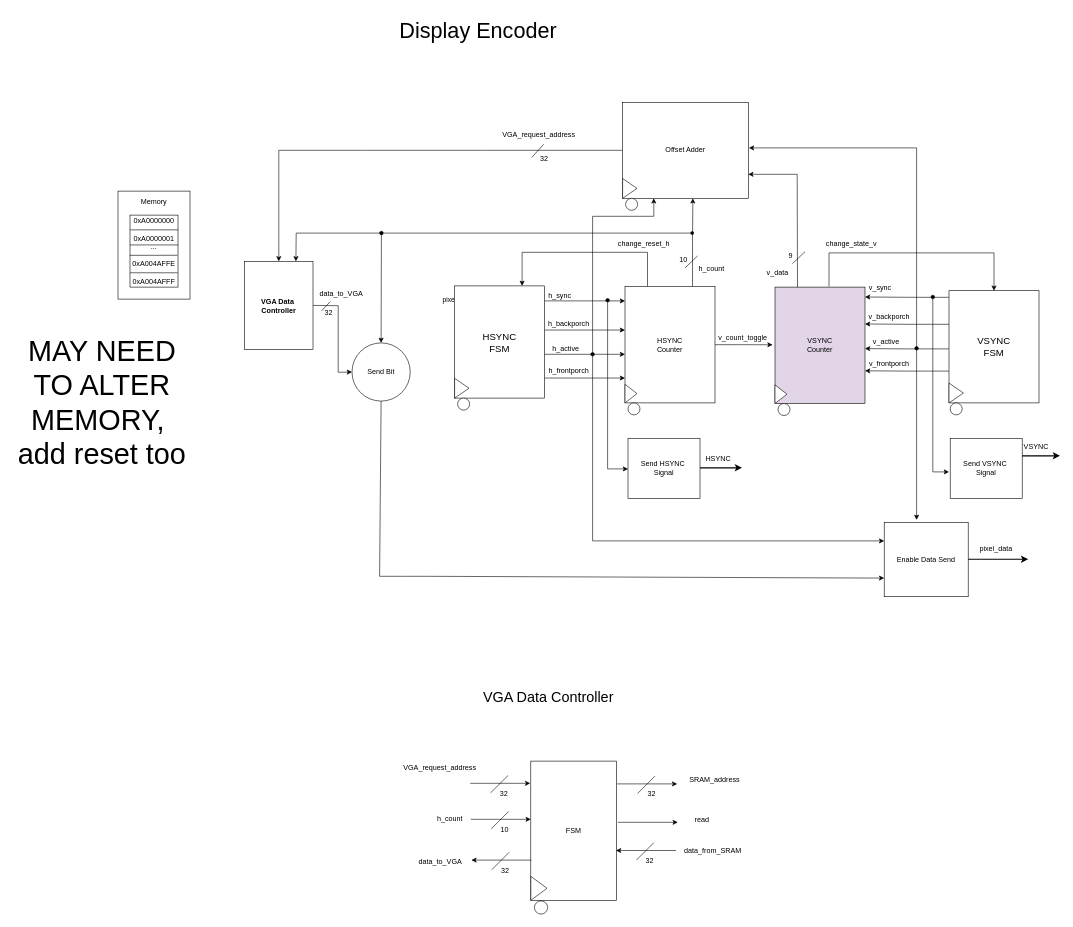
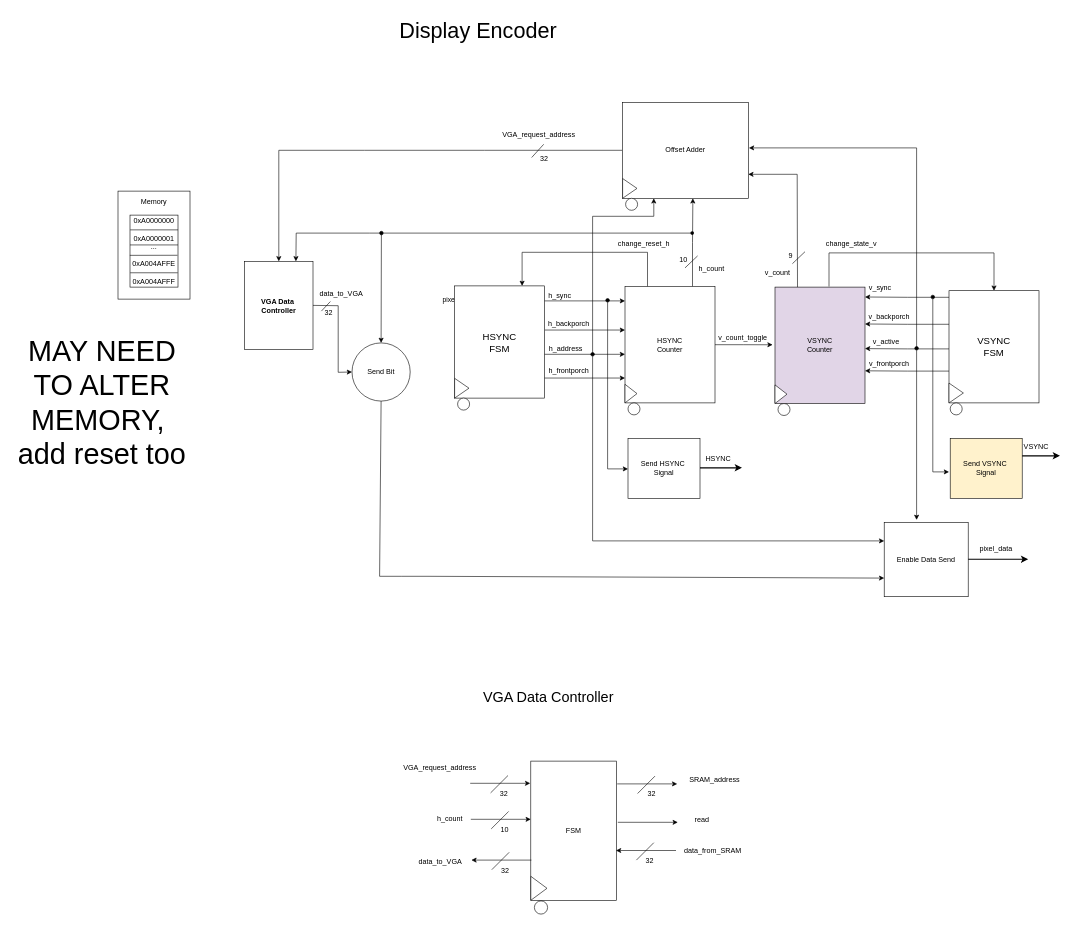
node "v_data": label "v_data" -> "v_count"
node "h_active": label "h_active" -> "h_address"
node "Send VSYNC Signal": fillcolor #ffffff -> #fff2cc
